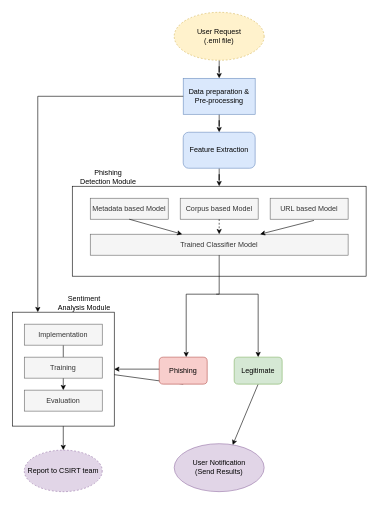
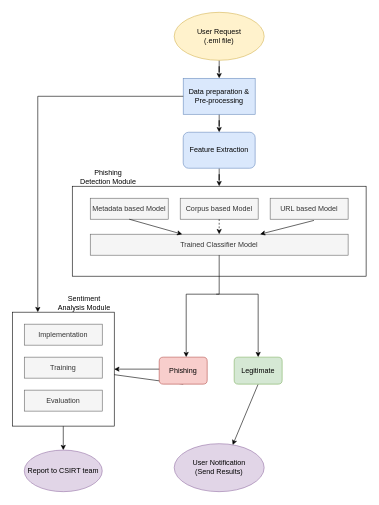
node "User Request (.eml file)": style dashed -> solid
edge "Implementation" -> "Evaluation": removed
node "Report to CSIRT team": style dashed -> solid
